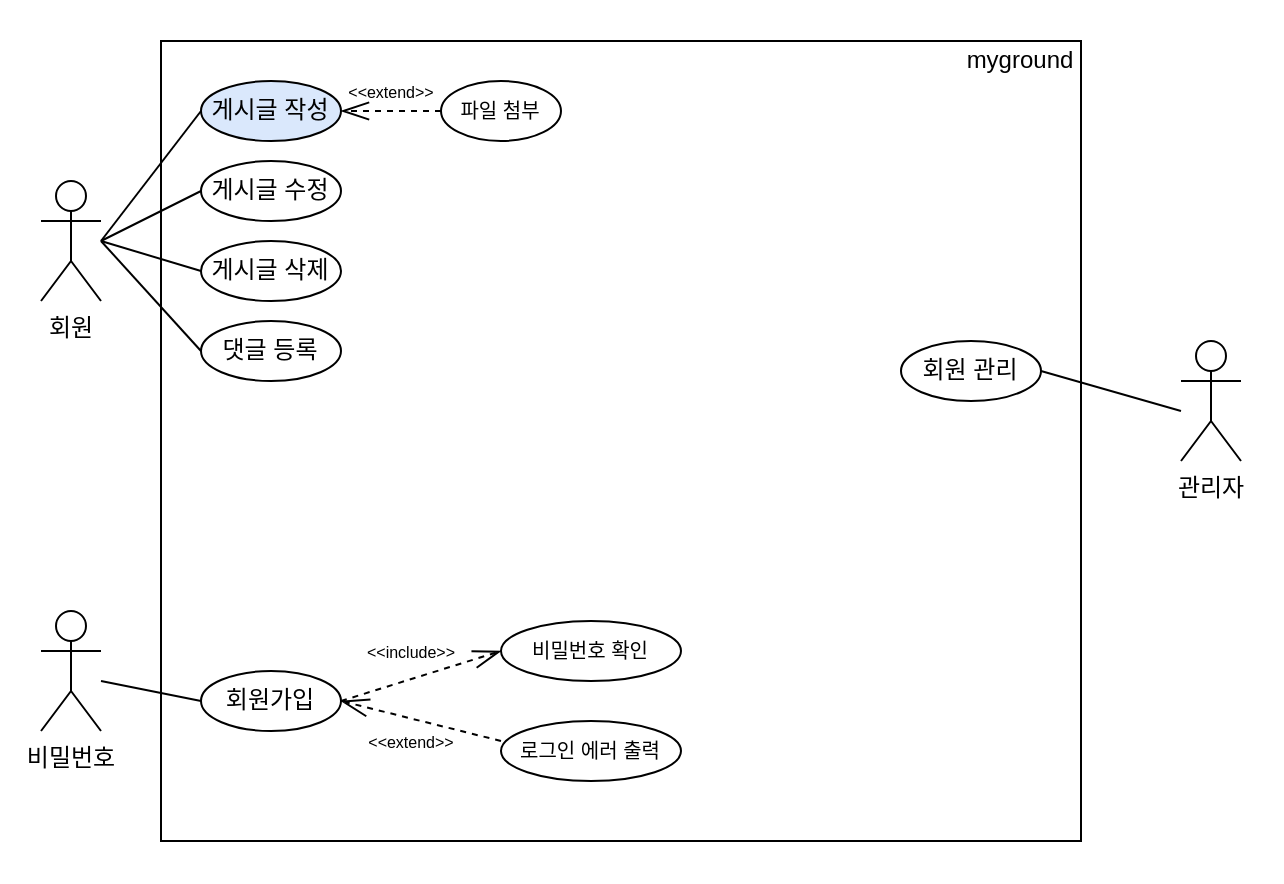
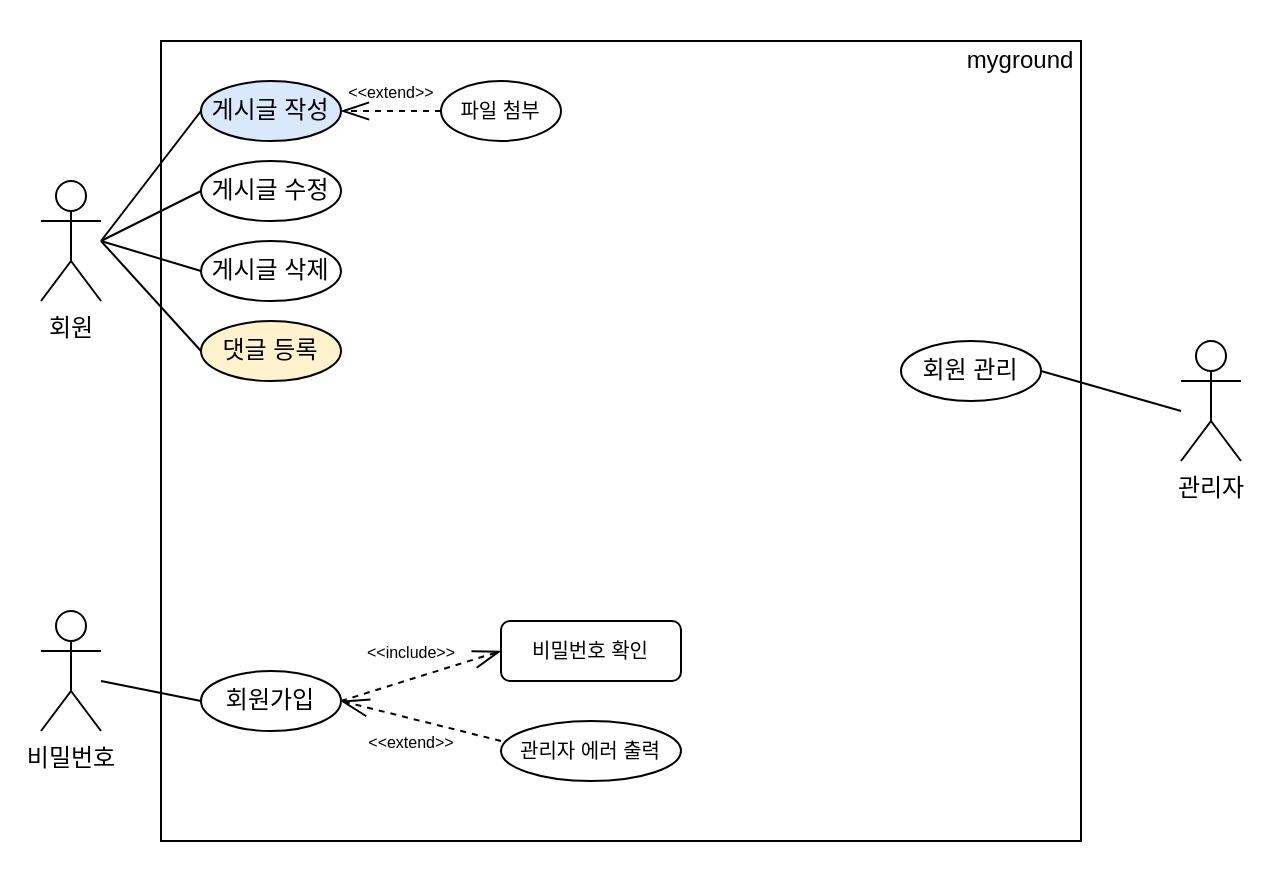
node "댓글 등록": fillcolor #ffffff -> #fff2cc
node "비밀번호 확인": shape ellipse -> rounded rectangle
node "로그인 에러 출력": label "로그인 에러 출력" -> "관리자 에러 출력"
